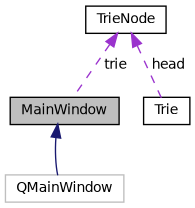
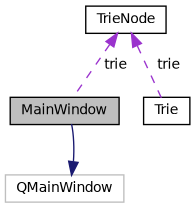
edge "Trie" -> "TrieNode": label " head" -> " trie"
edge "QMainWindow" -> "MainWindow": reversed
